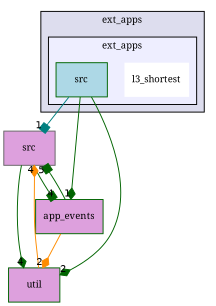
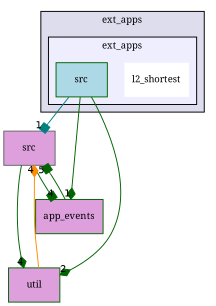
node "l3_shortest": label "l3_shortest" -> "l2_shortest"
edge "app_events" -> "util": removed
